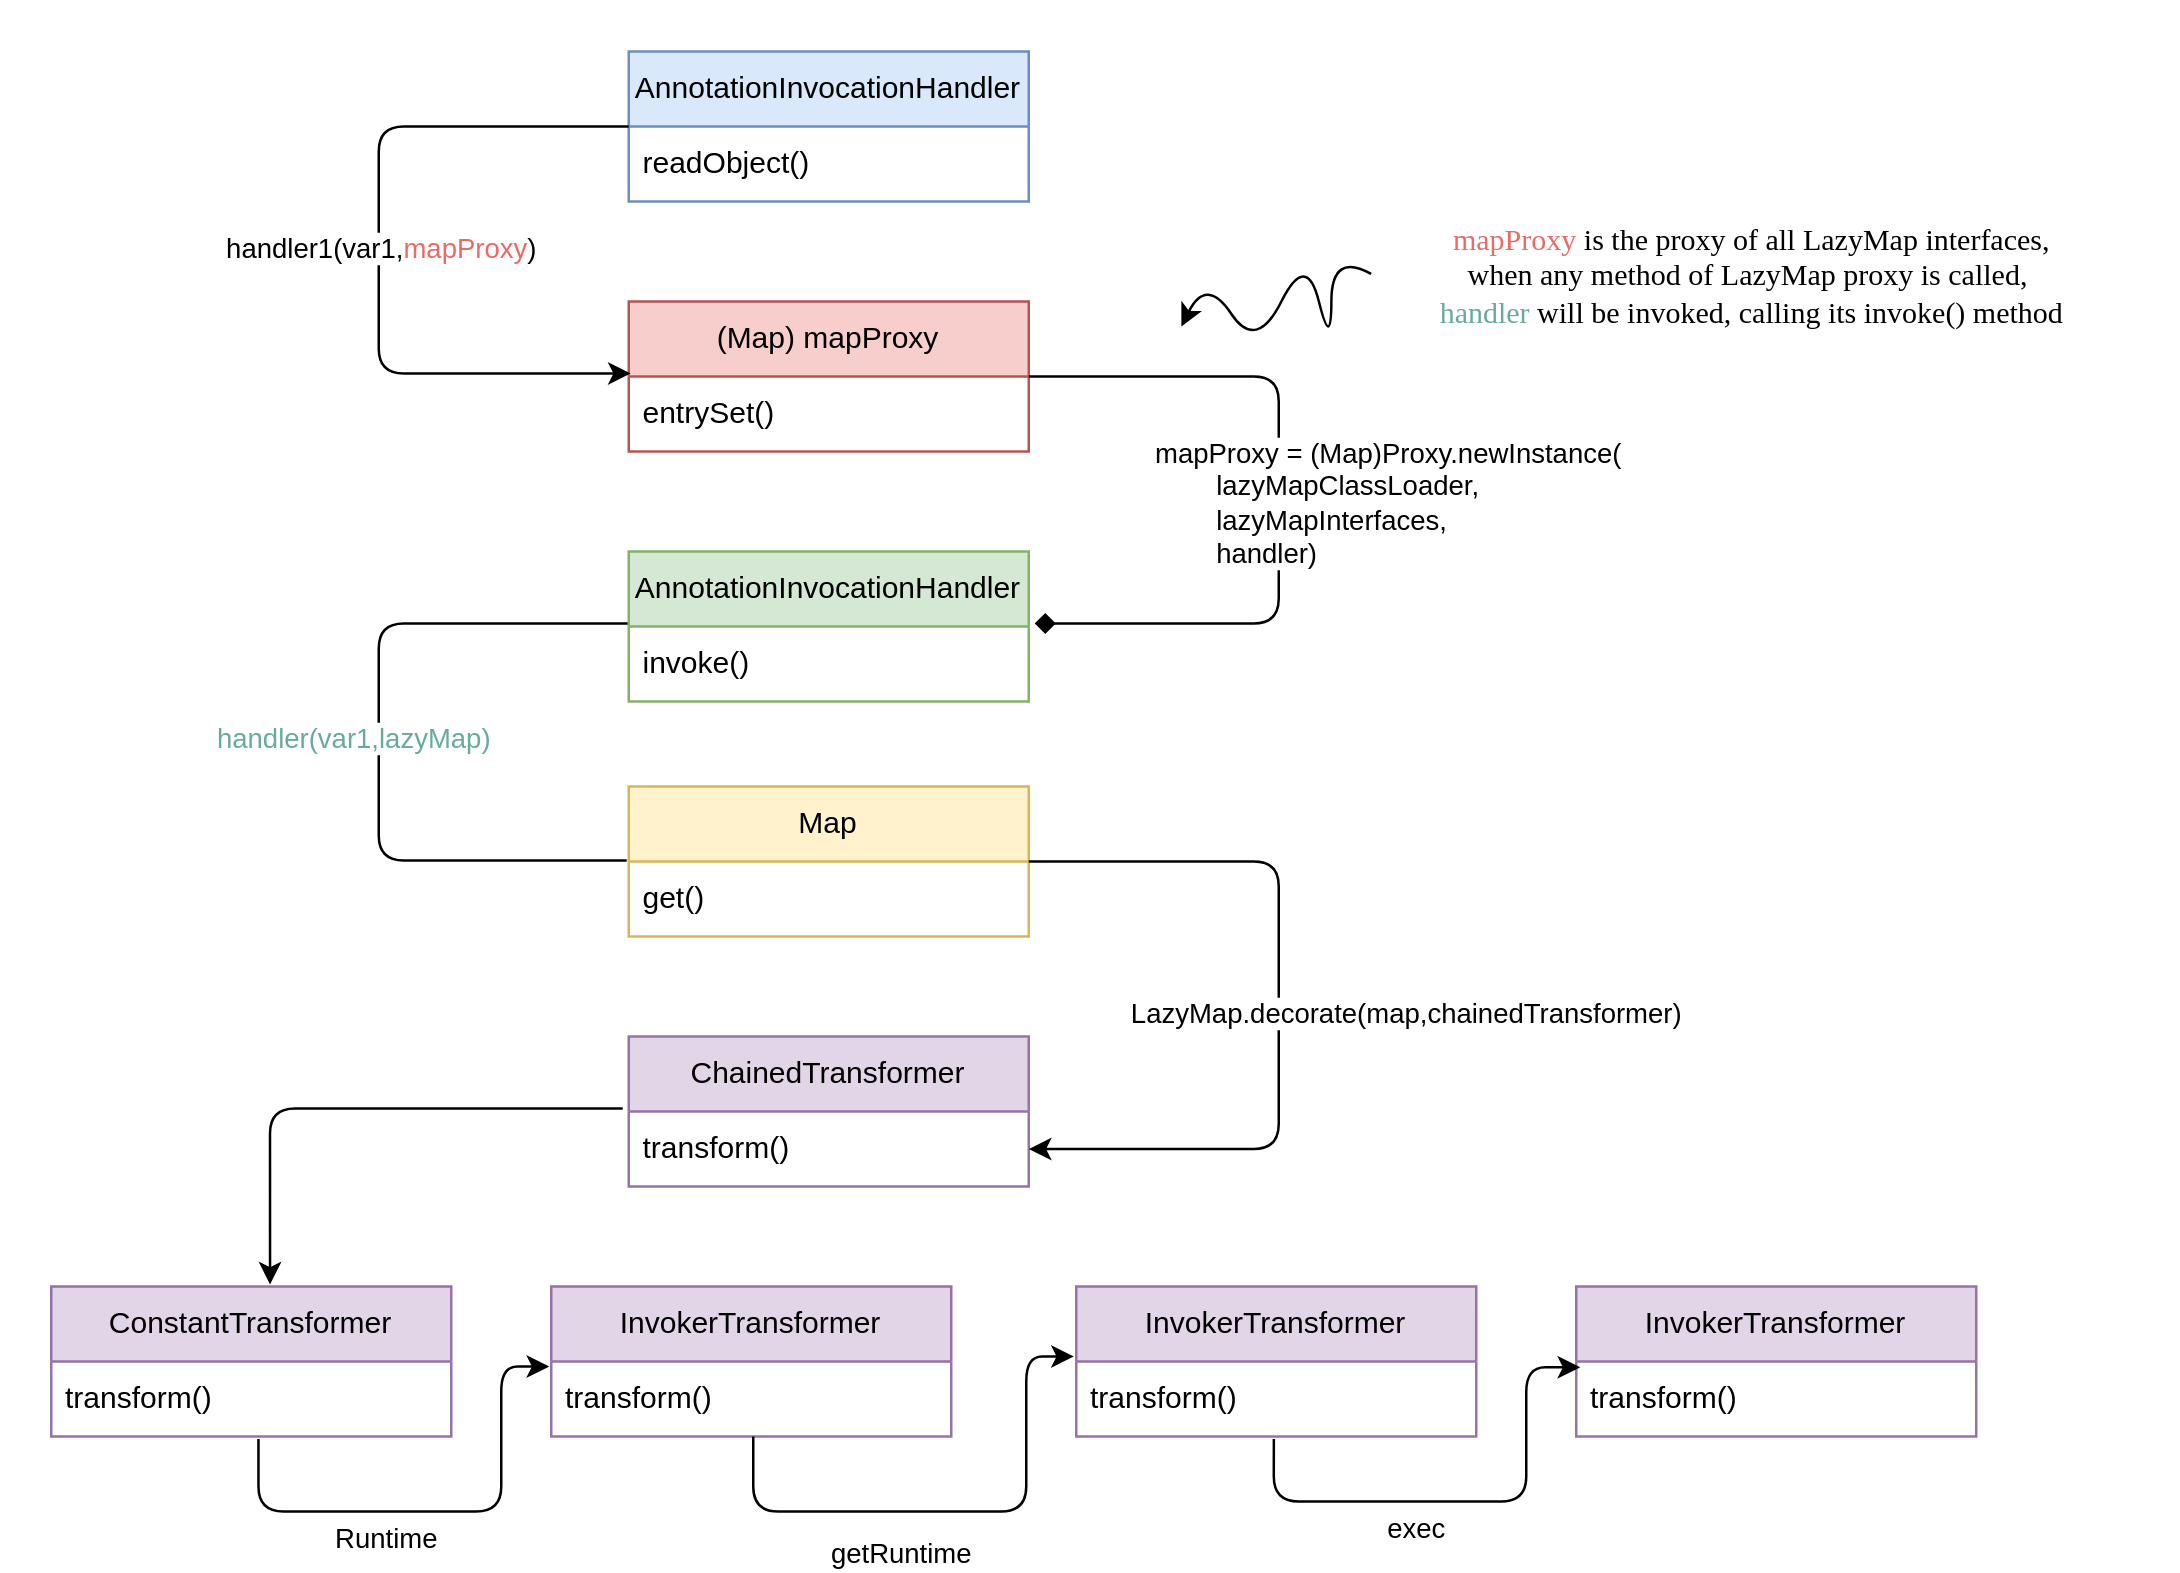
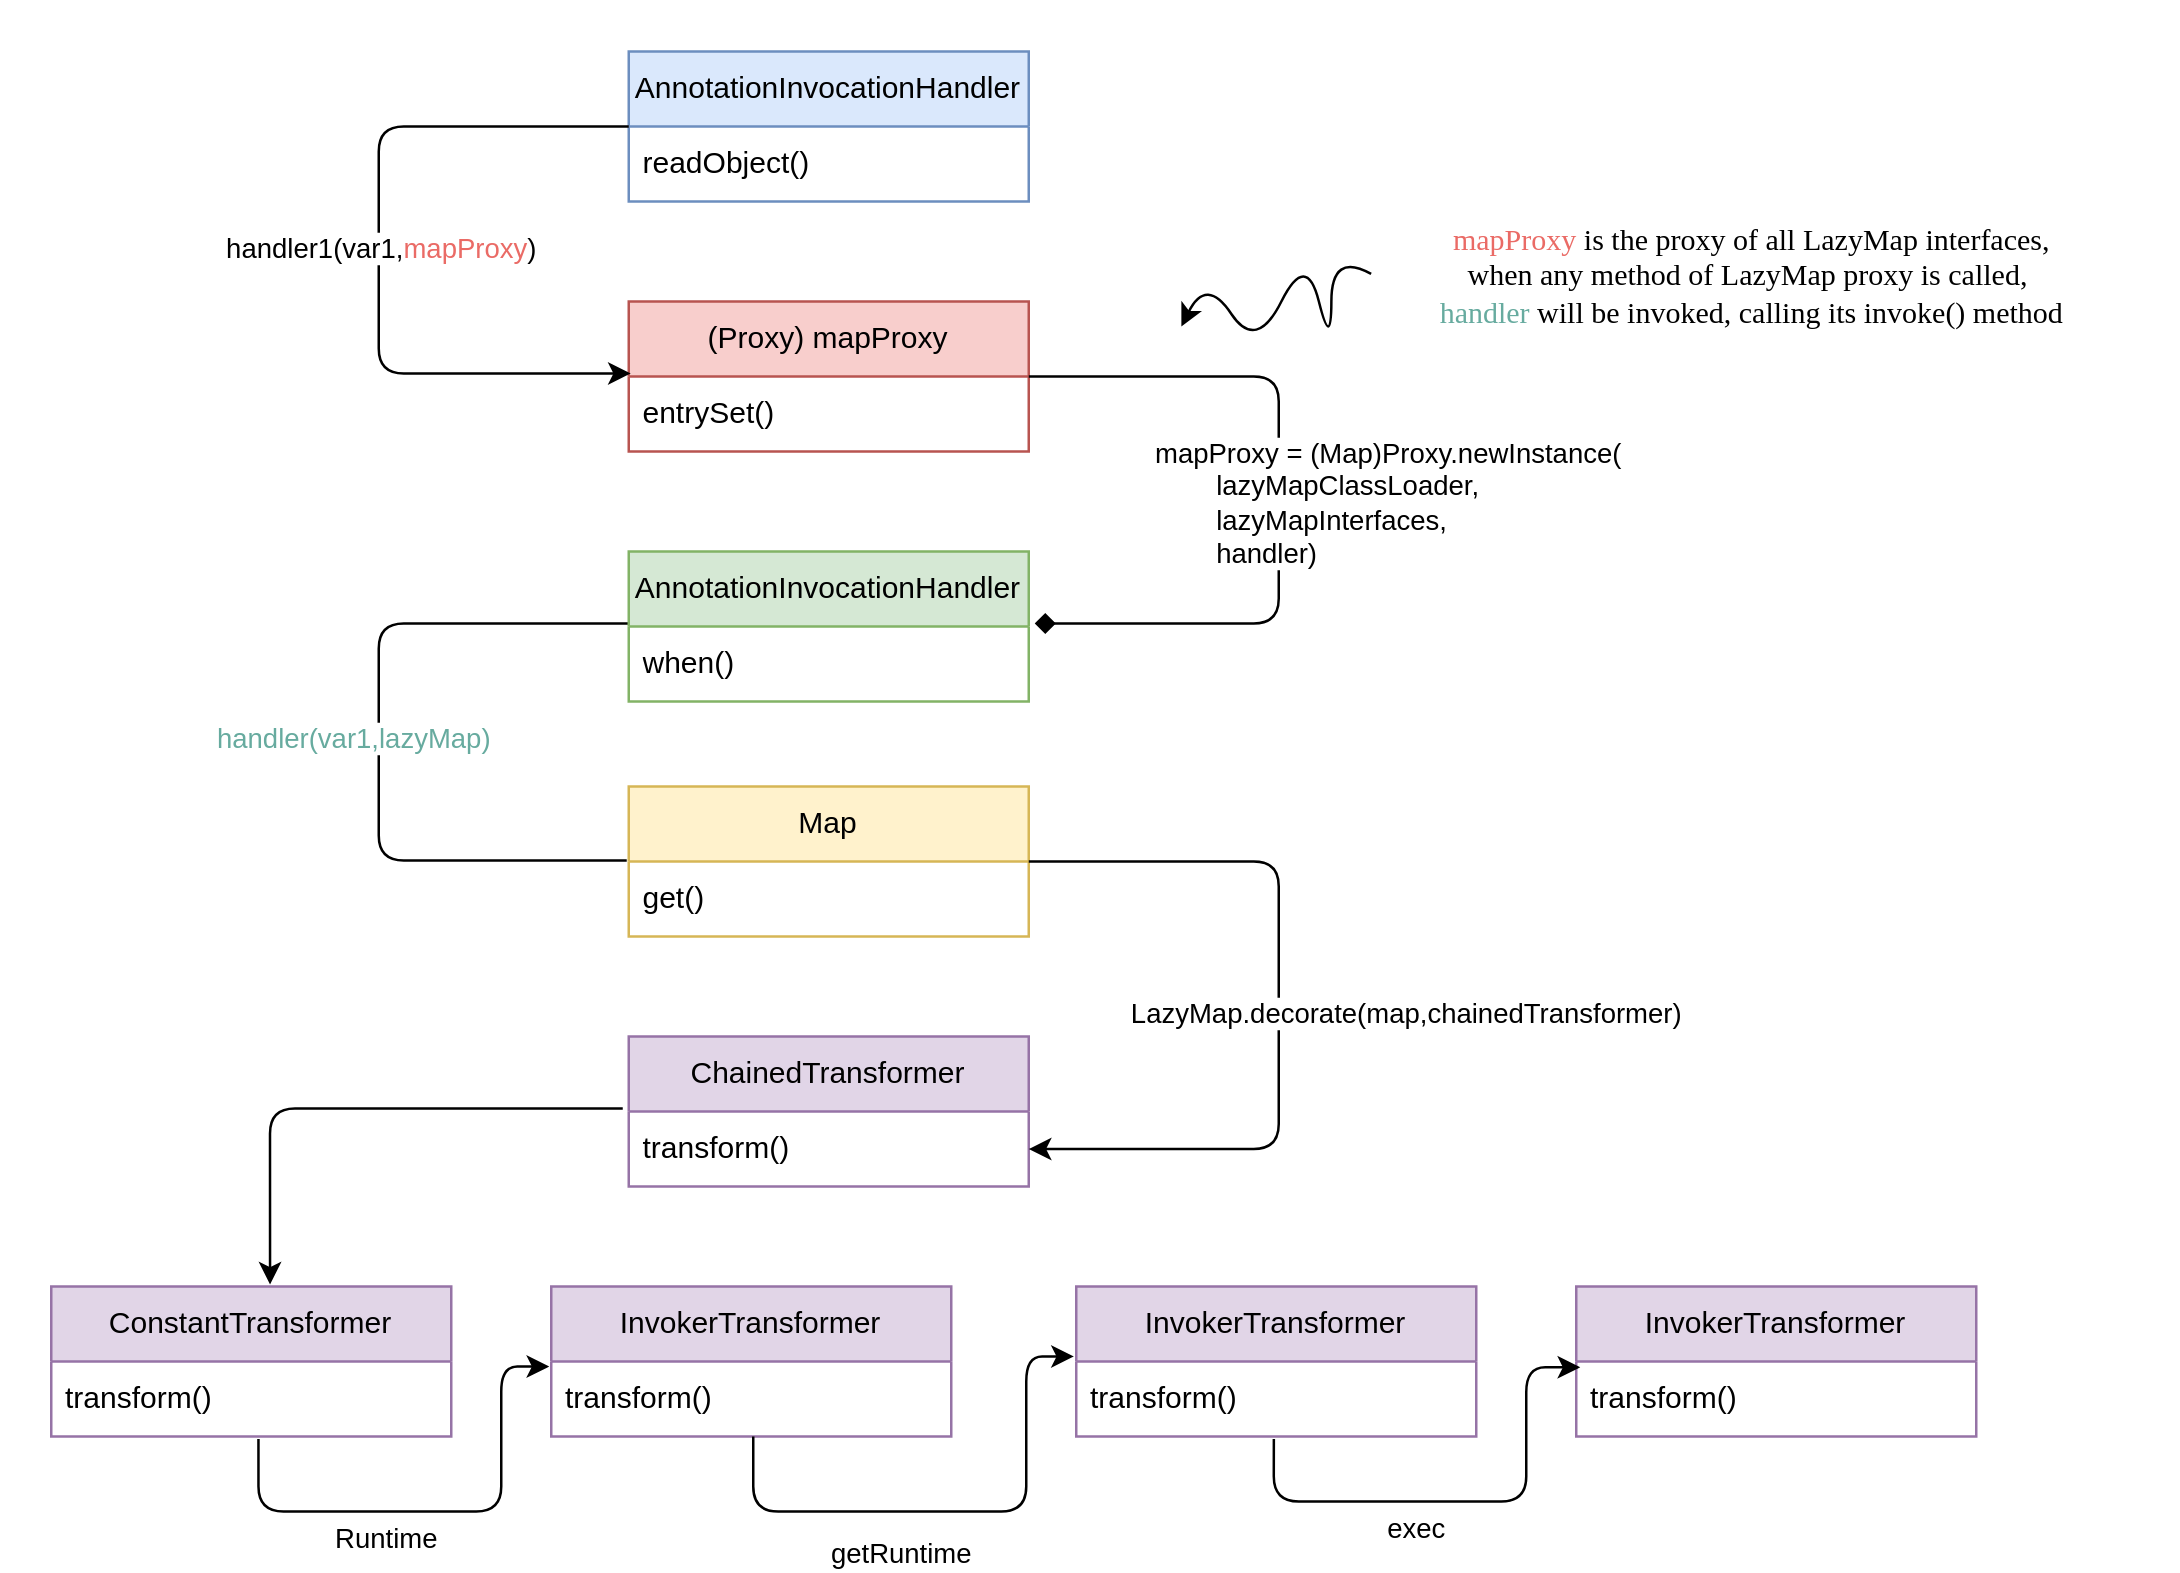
node "(Map) mapProxy": label "(Map) mapProxy" -> "(Proxy) mapProxy"
node "invoke()": label "invoke()" -> "when()"
